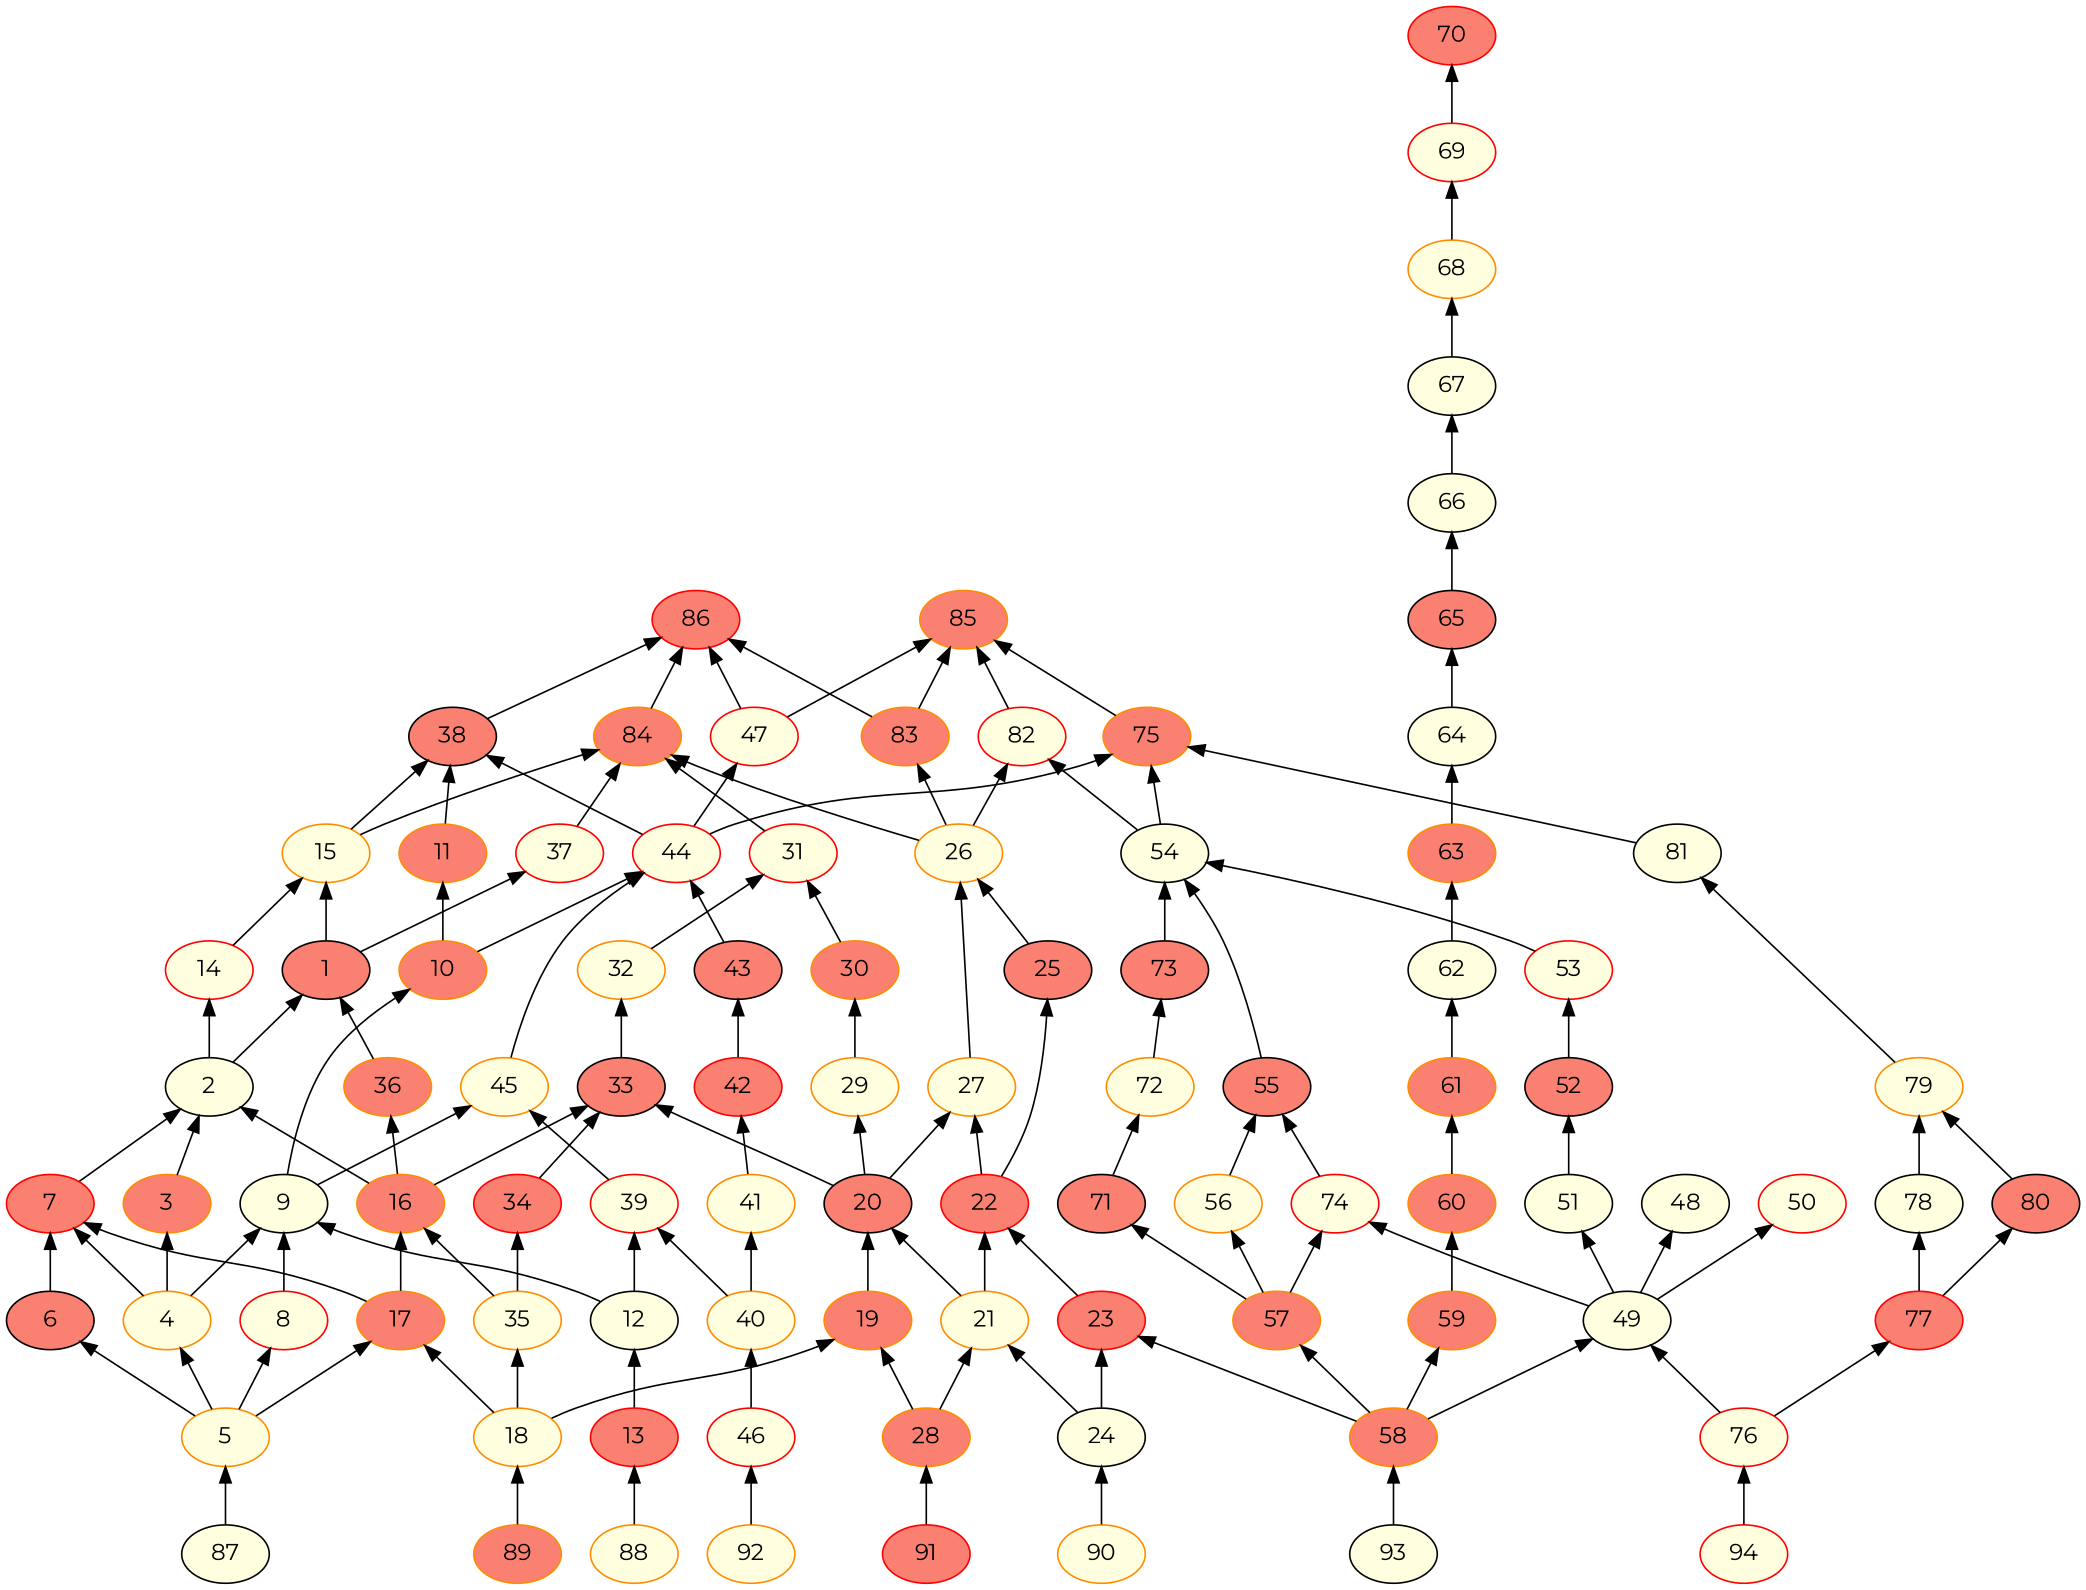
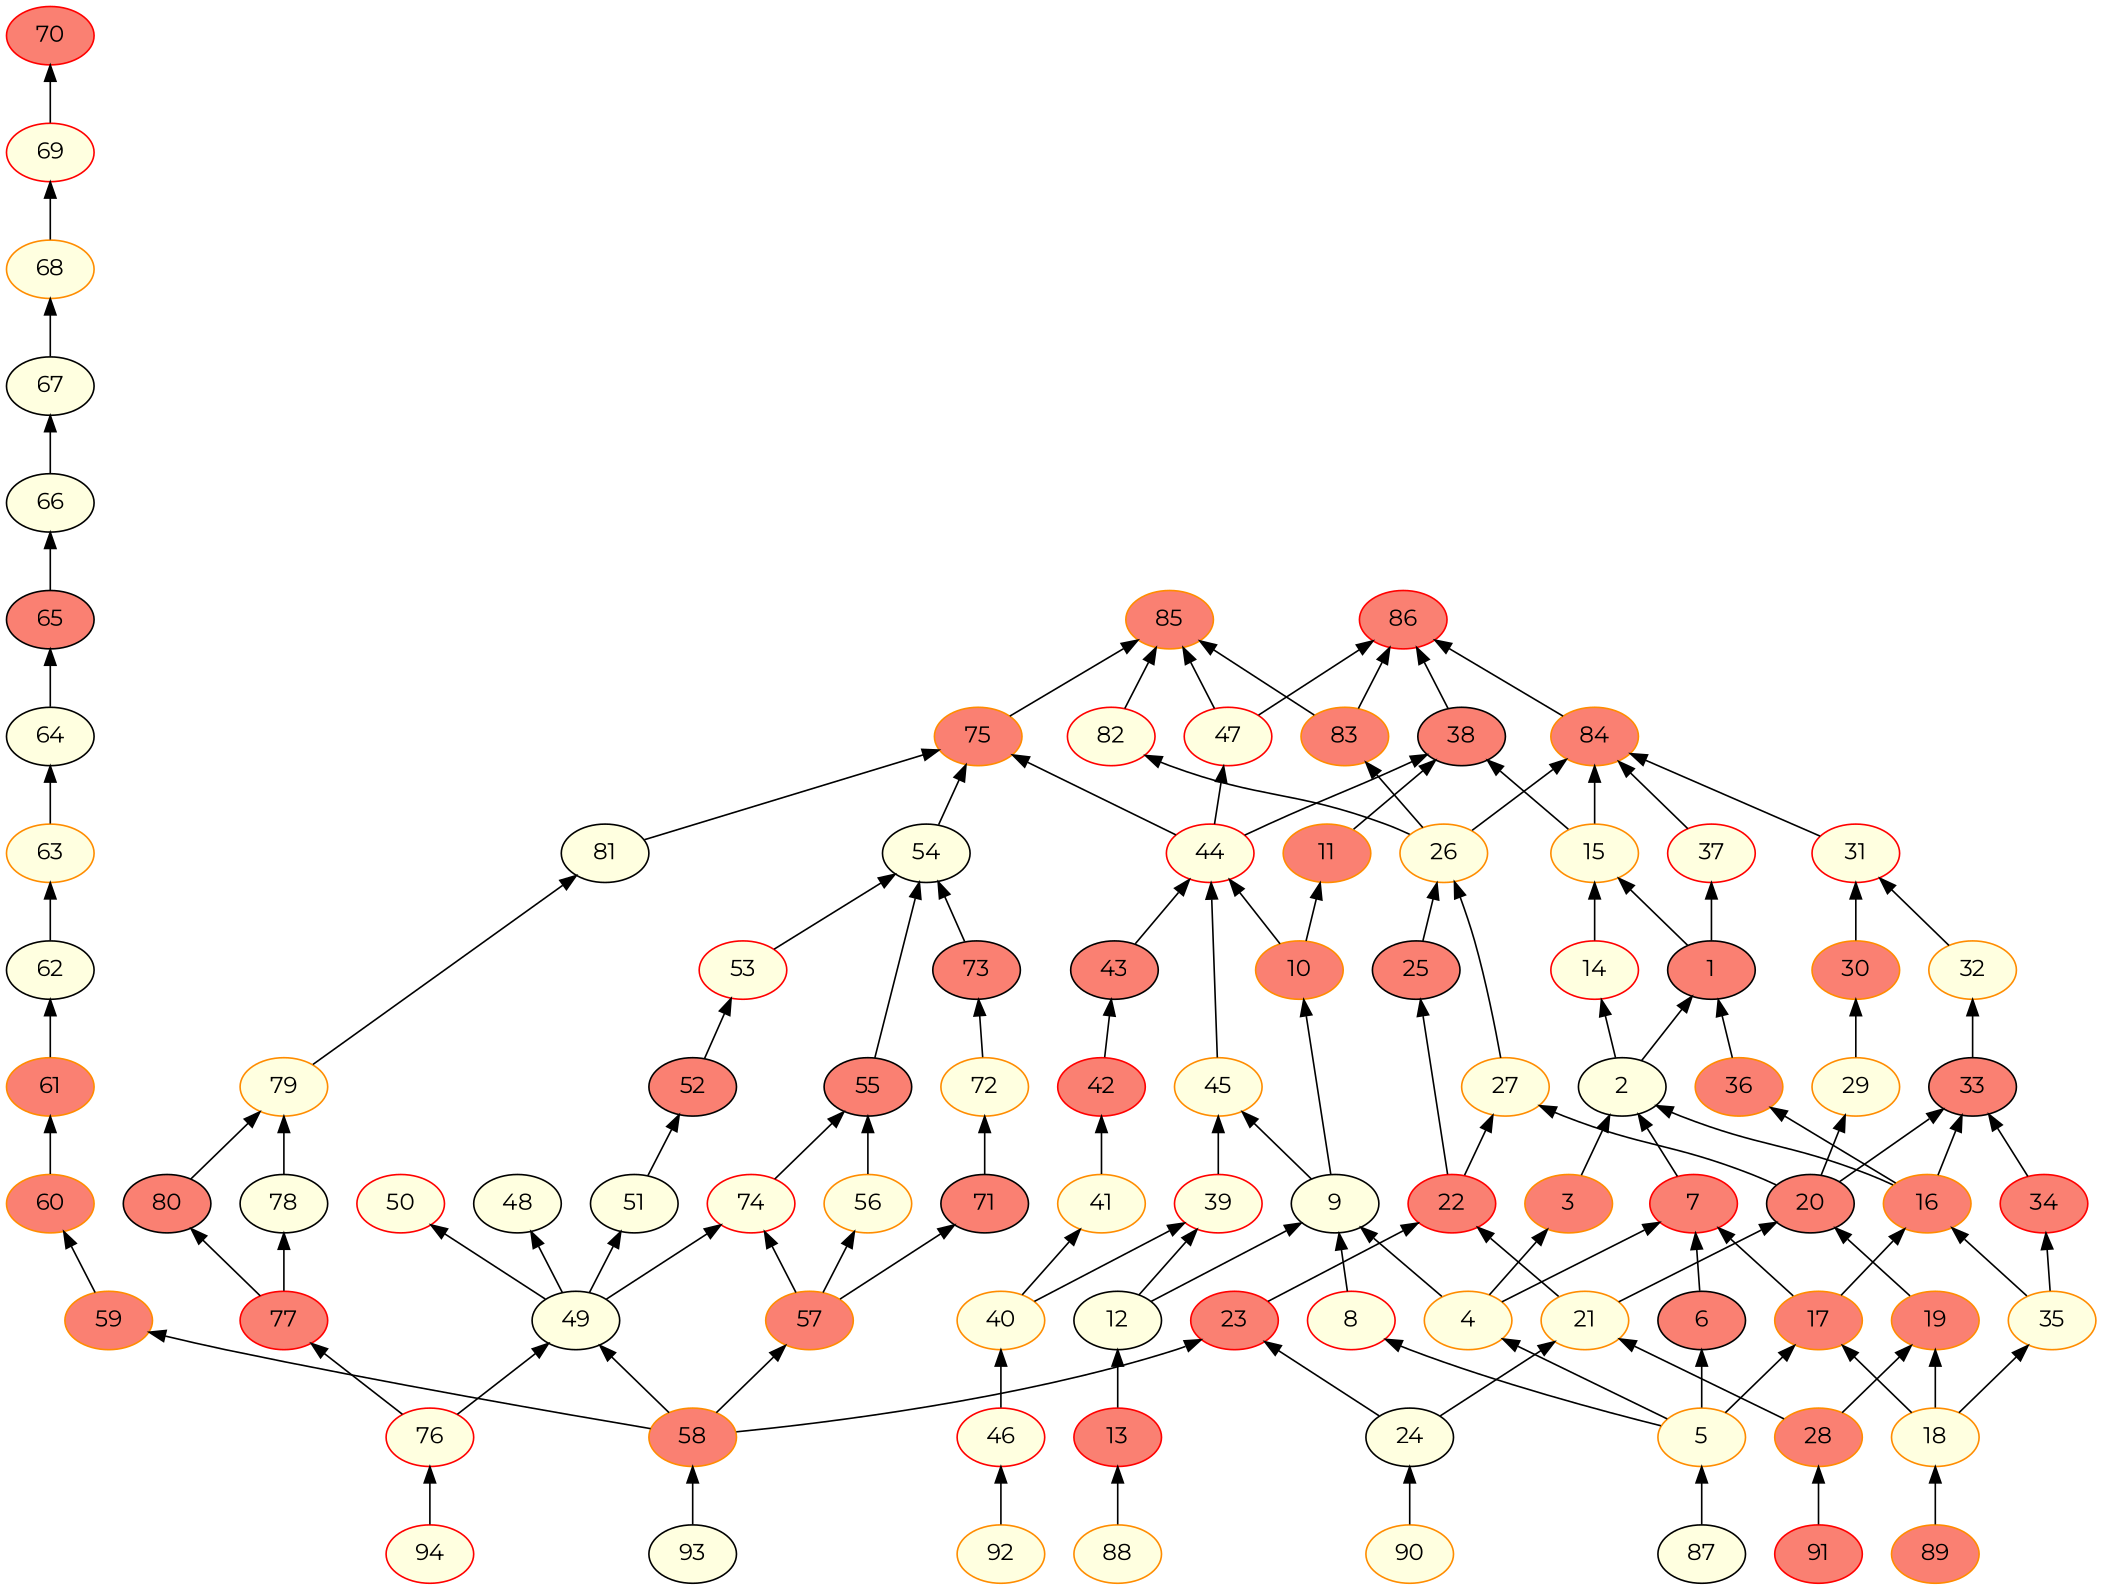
edge "54" -> "82": removed
node "63": fillcolor salmon -> lightyellow
